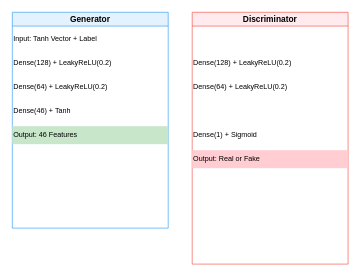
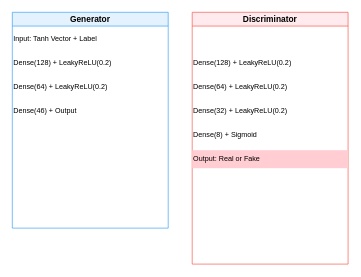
node "Dense(46) + Tanh": label "Dense(46) + Tanh" -> "Dense(46) + Output"
node "Dense(32) + LeakyReLU(0.2)": added
node "Output: 46 Features": removed
node "Dense(1) + Sigmoid": label "Dense(1) + Sigmoid" -> "Dense(8) + Sigmoid"
